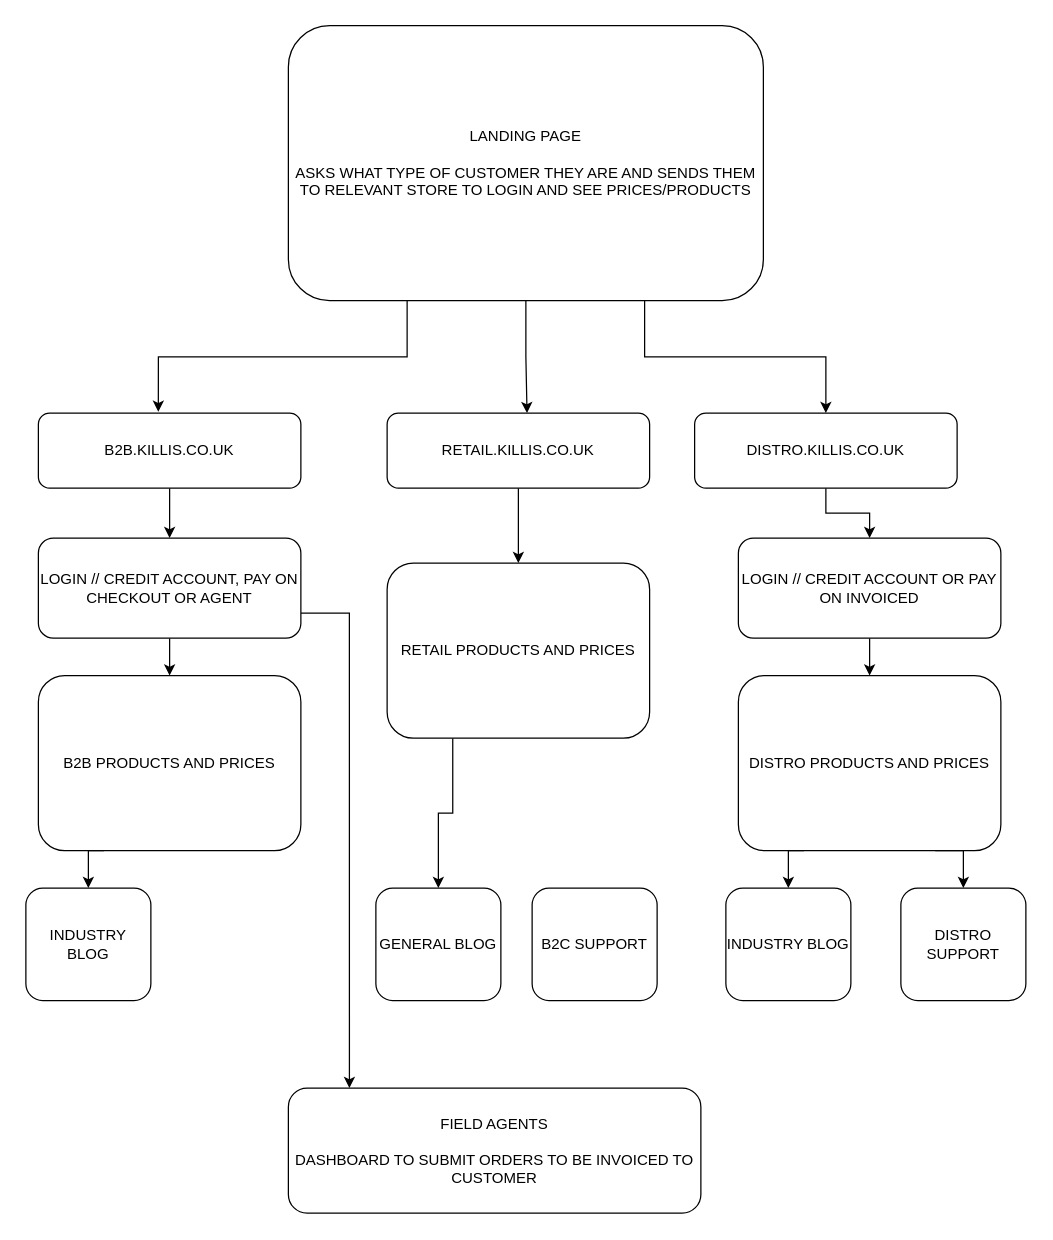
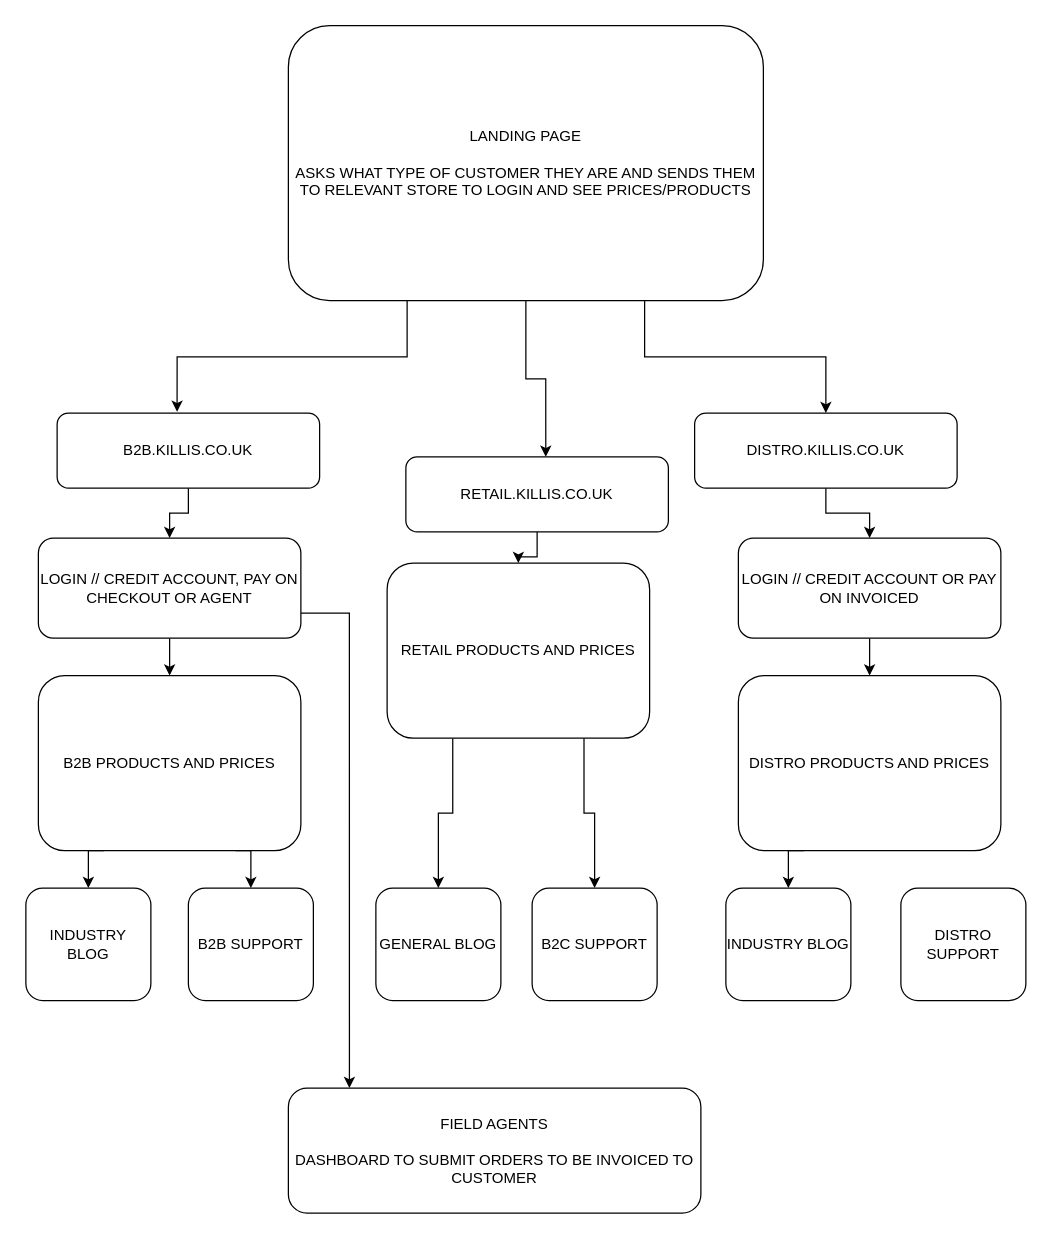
node "B2B.KILLIS.CO.UK": moved (169, 451) -> (188, 451)
node "RETAIL.KILLIS.CO.UK": moved (518, 451) -> (537, 494)
edge "RETAIL PRODUCTS AND PRICES" -> "B2C SUPPORT": added
edge "B2B PRODUCTS AND PRICES" -> "B2B SUPPORT": added
edge "DISTRO PRODUCTS AND PRICES" -> "DISTRO SUPPORT": removed
node "B2B SUPPORT": added
